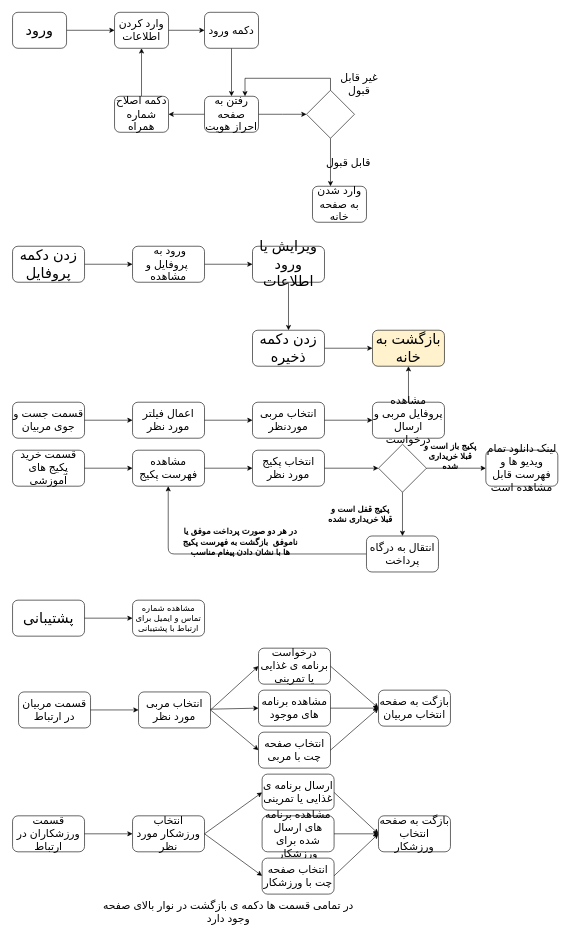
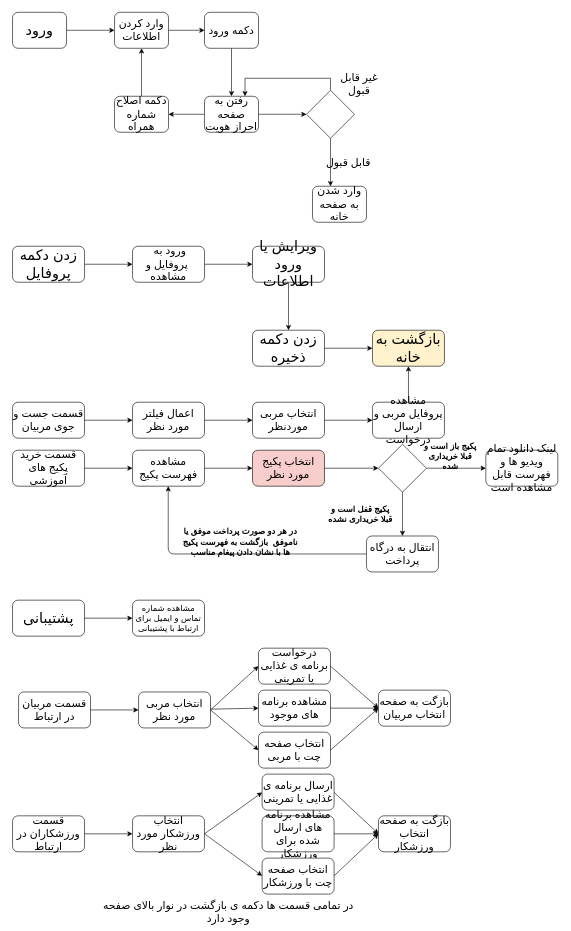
node "انتخاب پکیج مورد نظر": fillcolor #ffffff -> #f8cecc
